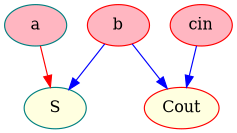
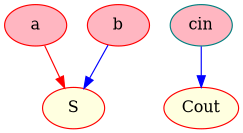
node "a": color teal -> red
node "cin": color red -> teal
edge "b" -> "Cout": removed
node "S": color teal -> red
